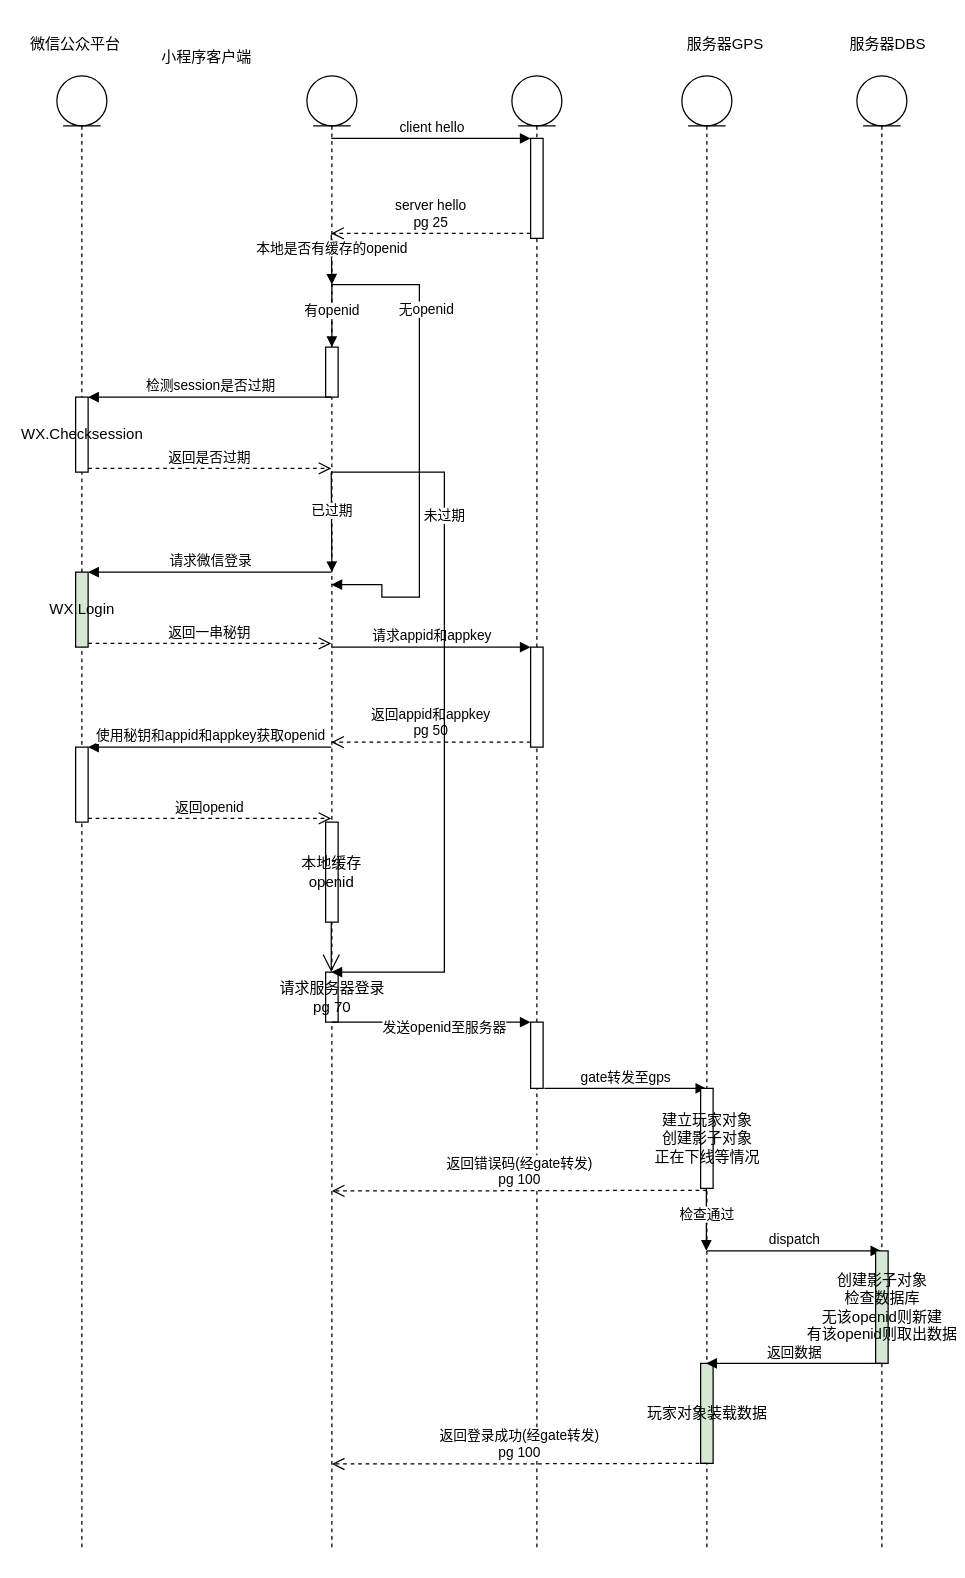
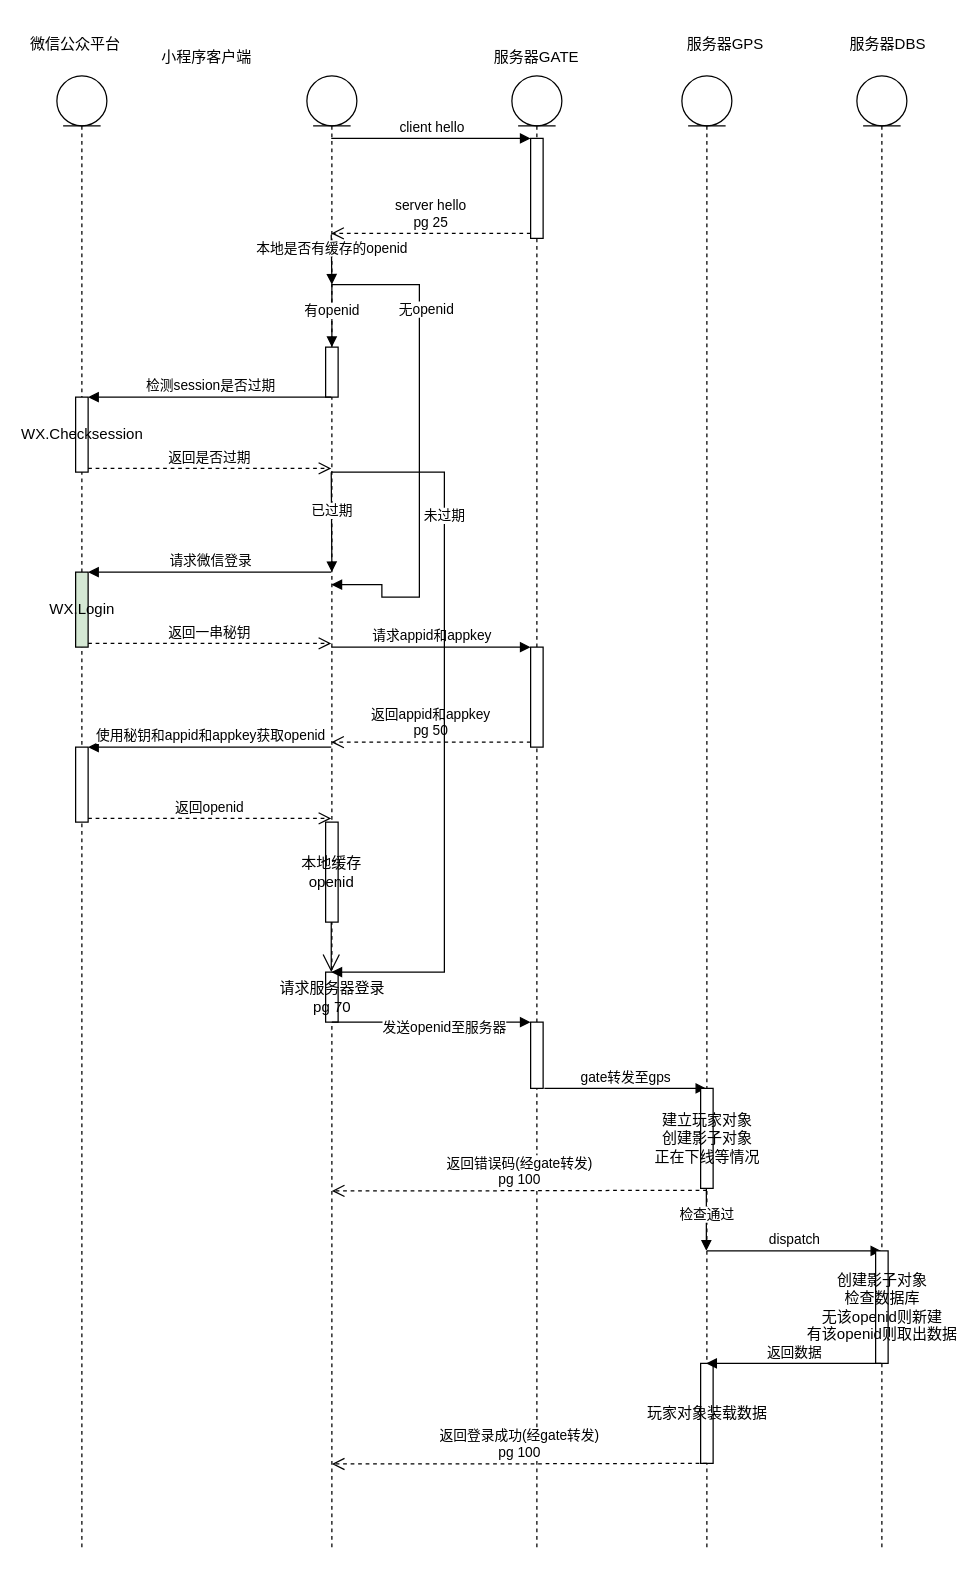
node "服务器GATE": added
node "创建影子对象 检查数据库 无该openid则新建 有该openid则取出数据": fillcolor #d5e8d4 -> #ffffff
node "玩家对象装载数据": fillcolor #d5e8d4 -> #ffffff
